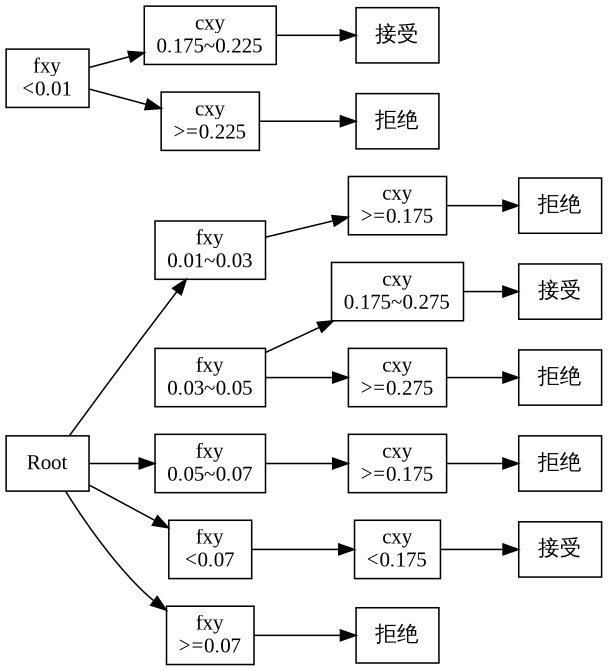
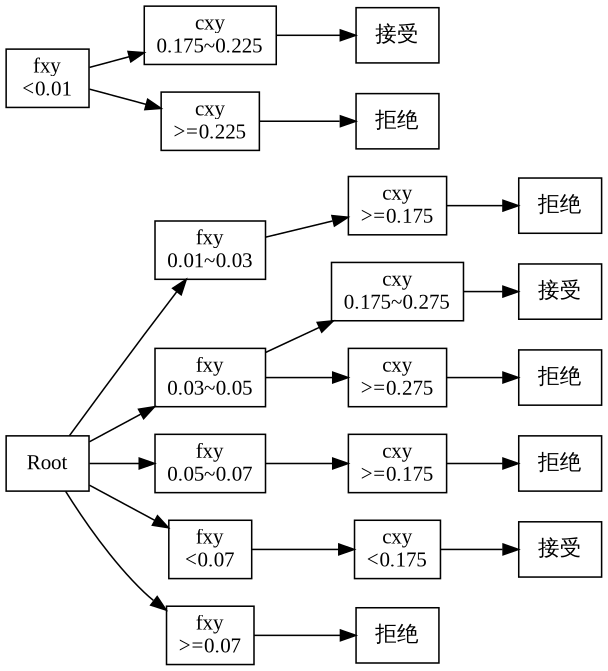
edge "Root" -> "fxy 0.03~0.05": added
